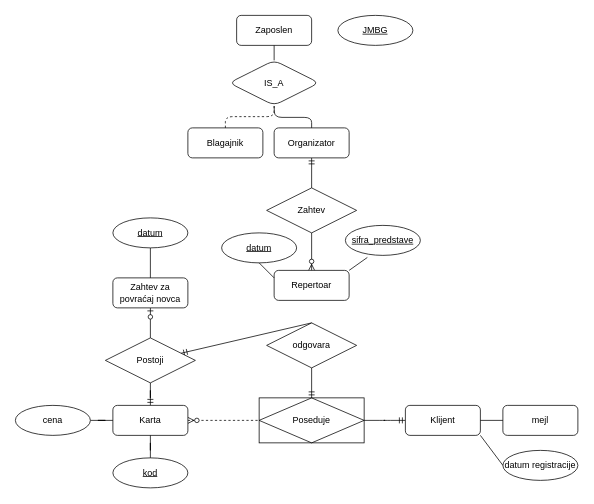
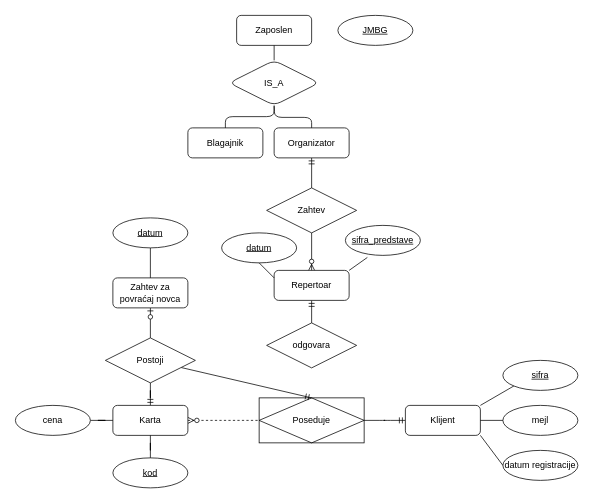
edge "IS_A" -- "Blagajnik": style dashed -> solid
edge "odgovara" -> "Postoji": now "odgovara" -> "Repertoar"
node "sifra": added
edge "odgovara" -> "Poseduje": now "Postoji" -> "Poseduje"
edge "sifra" -- "Klijent": added
node "mejl": shape rounded rectangle -> ellipse
